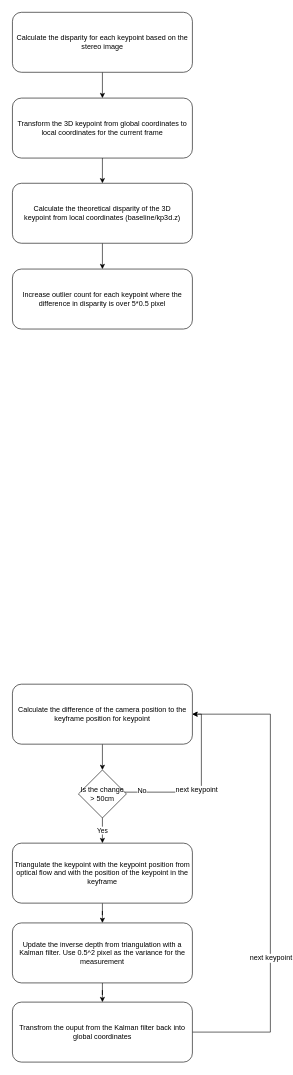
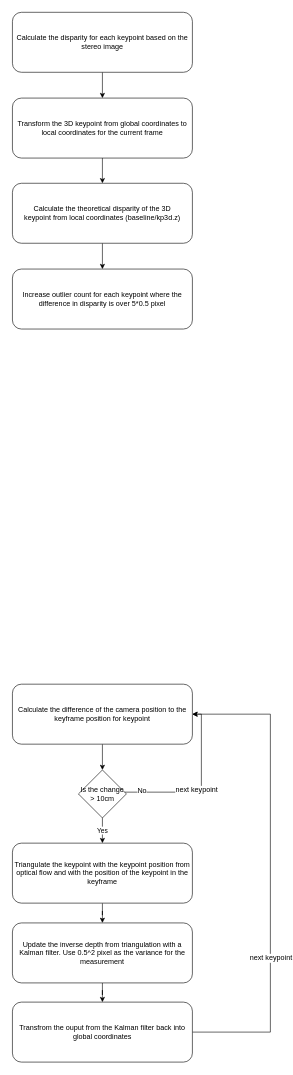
node "Is the change > 50cm": label "Is the change > 50cm" -> "Is the change > 10cm"
